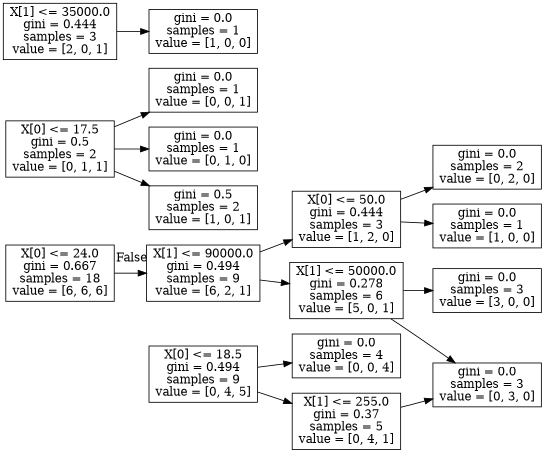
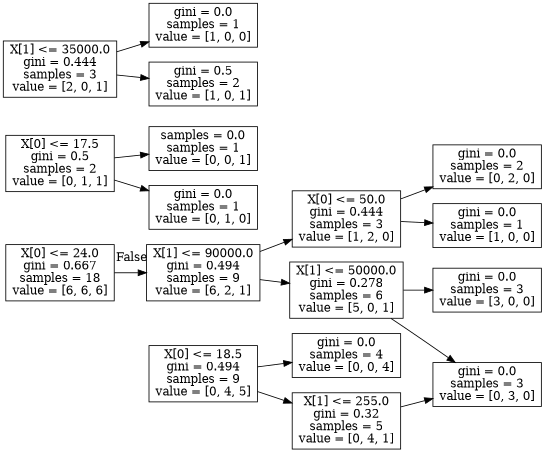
node "gini = 0.0 samples = 1 value = [0, 0, 1]": label "gini = 0.0 samples = 1 value = [0, 0, 1]" -> "samples = 0.0 samples = 1 value = [0, 0, 1]"
edge "X[0] <= 17.5 gini = 0.5 samples = 2 value = [0, 1, 1]" -> "gini = 0.5 samples = 2 value = [1, 0, 1]": now "X[1] <= 35000.0 gini = 0.444 samples = 3 value = [2, 0, 1]" -> "gini = 0.5 samples = 2 value = [1, 0, 1]"
node "X[1] <= 255.0 gini = 0.37 samples = 5 value = [0, 4, 1]": label "X[1] <= 255.0 gini = 0.37 samples = 5 value = [0, 4, 1]" -> "X[1] <= 255.0 gini = 0.32 samples = 5 value = [0, 4, 1]"
